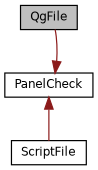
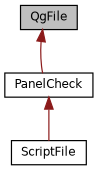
edge "QgFile" -> "PanelCheck": reversed
